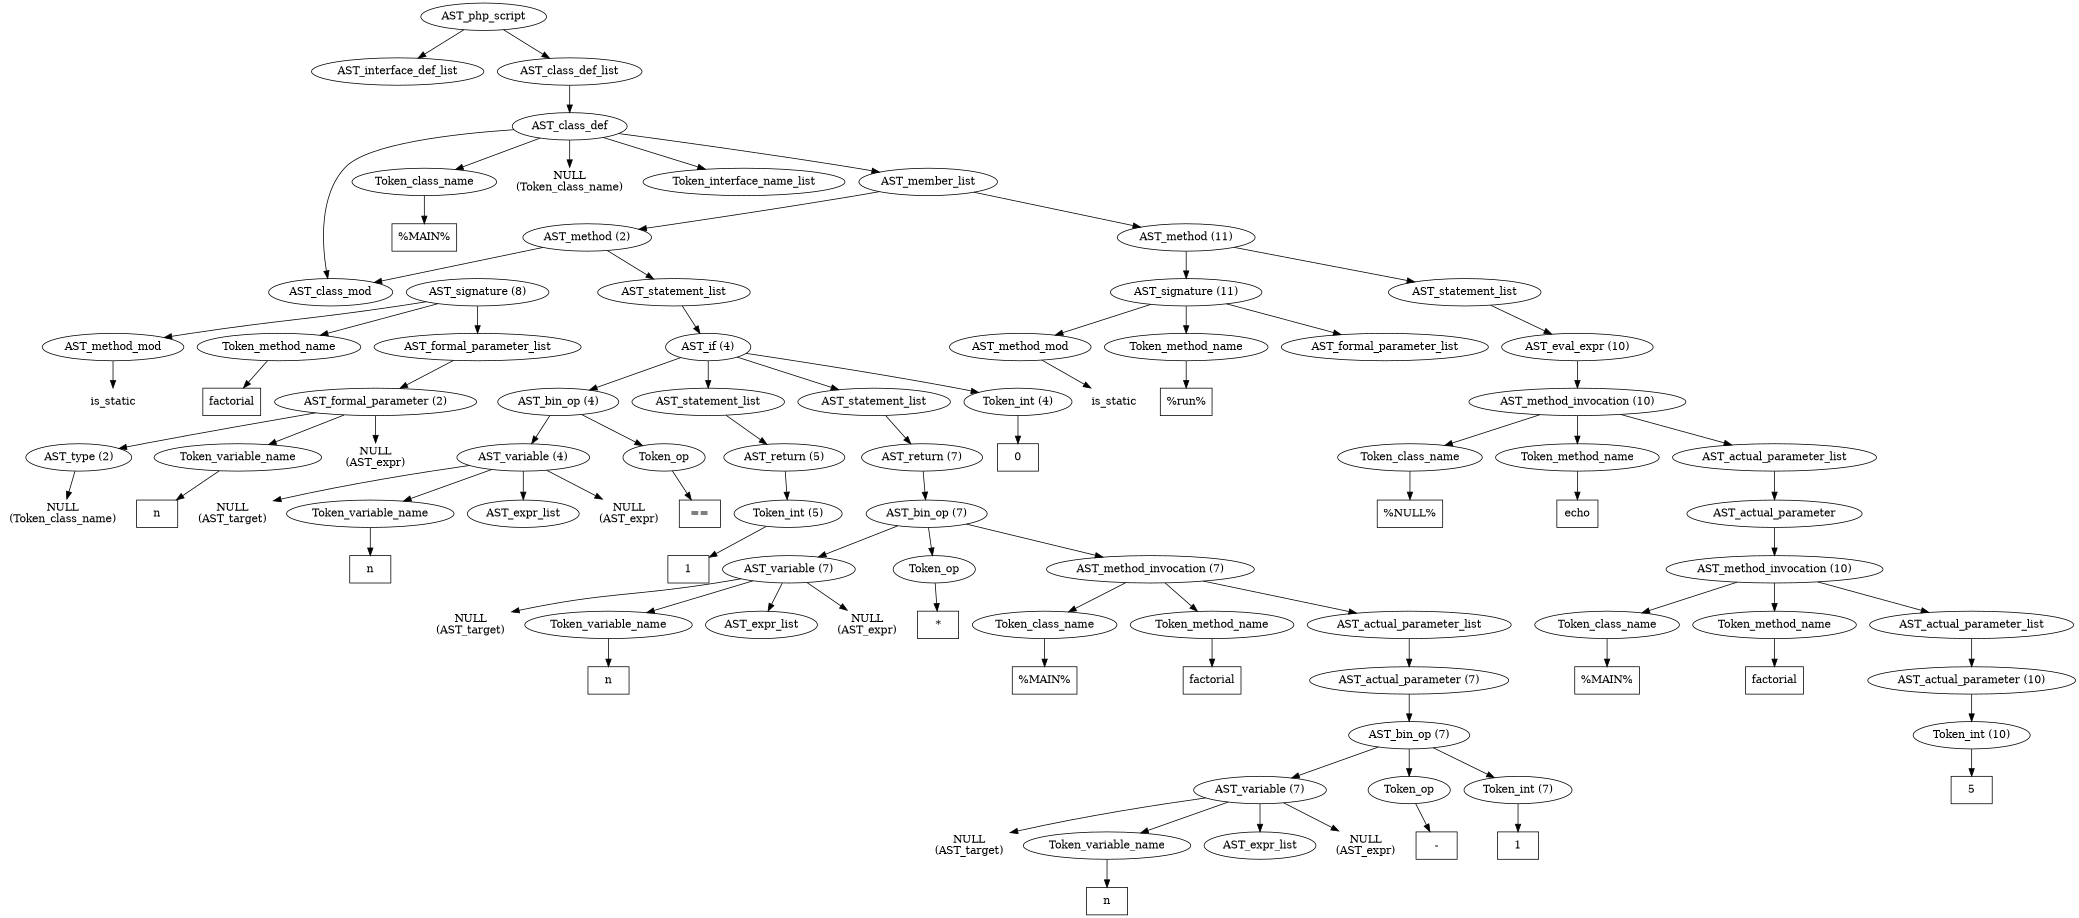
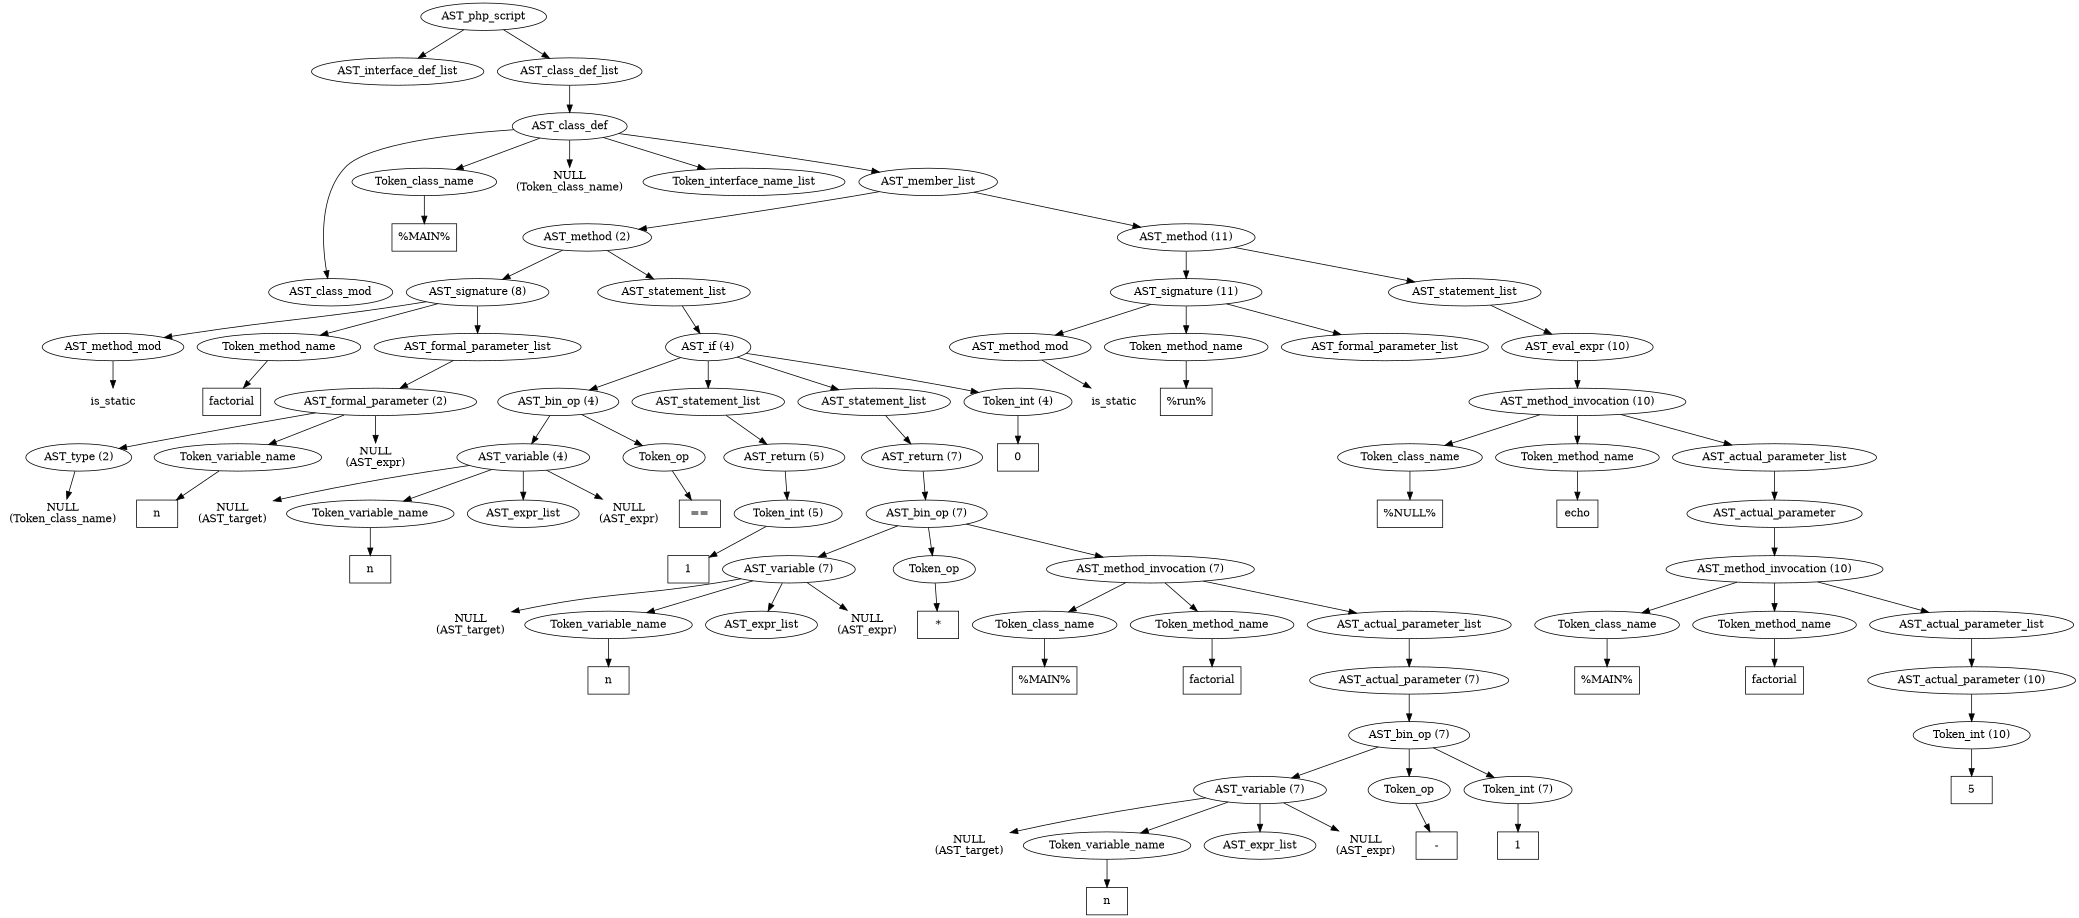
edge "AST_method (2)" -> "AST_class_mod": now "AST_method (2)" -> "AST_signature (8)"
